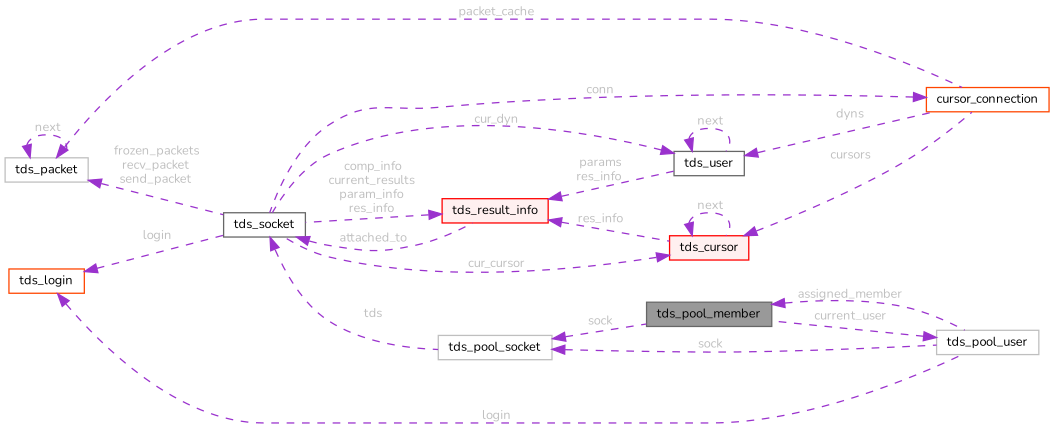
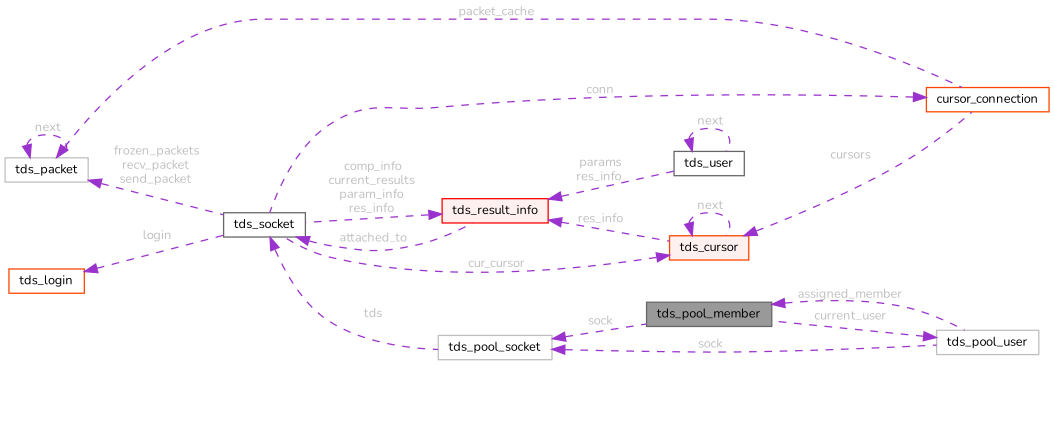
edge "tds_socket" -> "tds_user": removed, label "cur_dyn"
edge "cursor_connection" -> "tds_user": removed, label "dyns"
node "tds_cursor": color red -> orangered
edge "tds_pool_user" -> "tds_login": removed, label "login"
